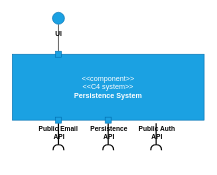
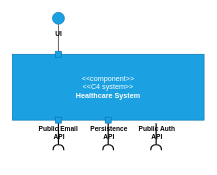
node "<<component>> <<C4 system>> Persistence System": label "<<component>> <<C4 system>> Persistence System" -> "<<component>> <<C4 system>> Healthcare System"
